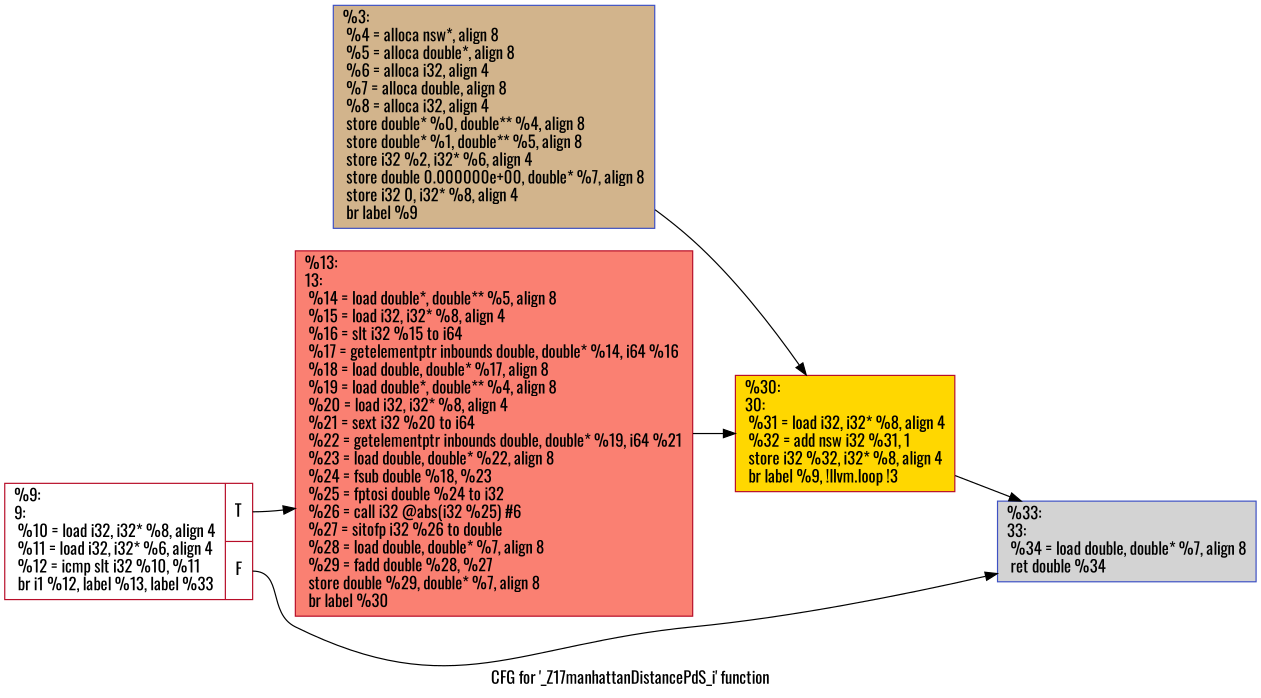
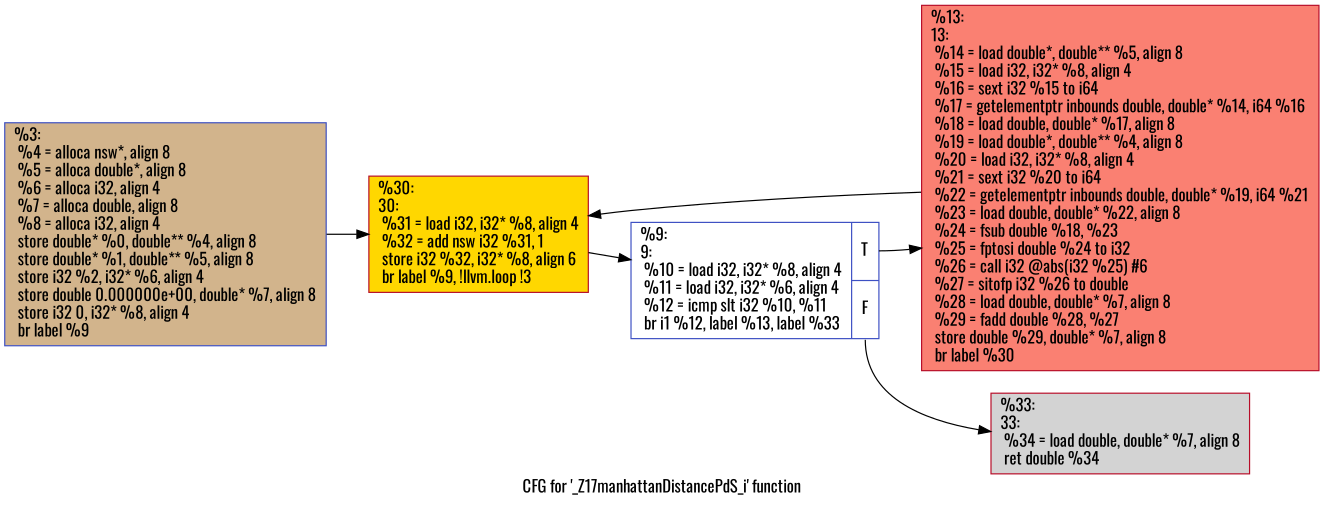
node "%13:": text "%16 = slt i32 %15 to i64" -> "%16 = sext i32 %15 to i64"
node "%30:": text "store i32 %32, i32* %8, align 4" -> "store i32 %32, i32* %8, align 6"
edge "%30:" -> "%33:": now "%30:" -> "%9:"
node "%9:": color #b70d28ff -> #3d50c3ff
node "%33:": color #3d50c3ff -> #b70d28ff
